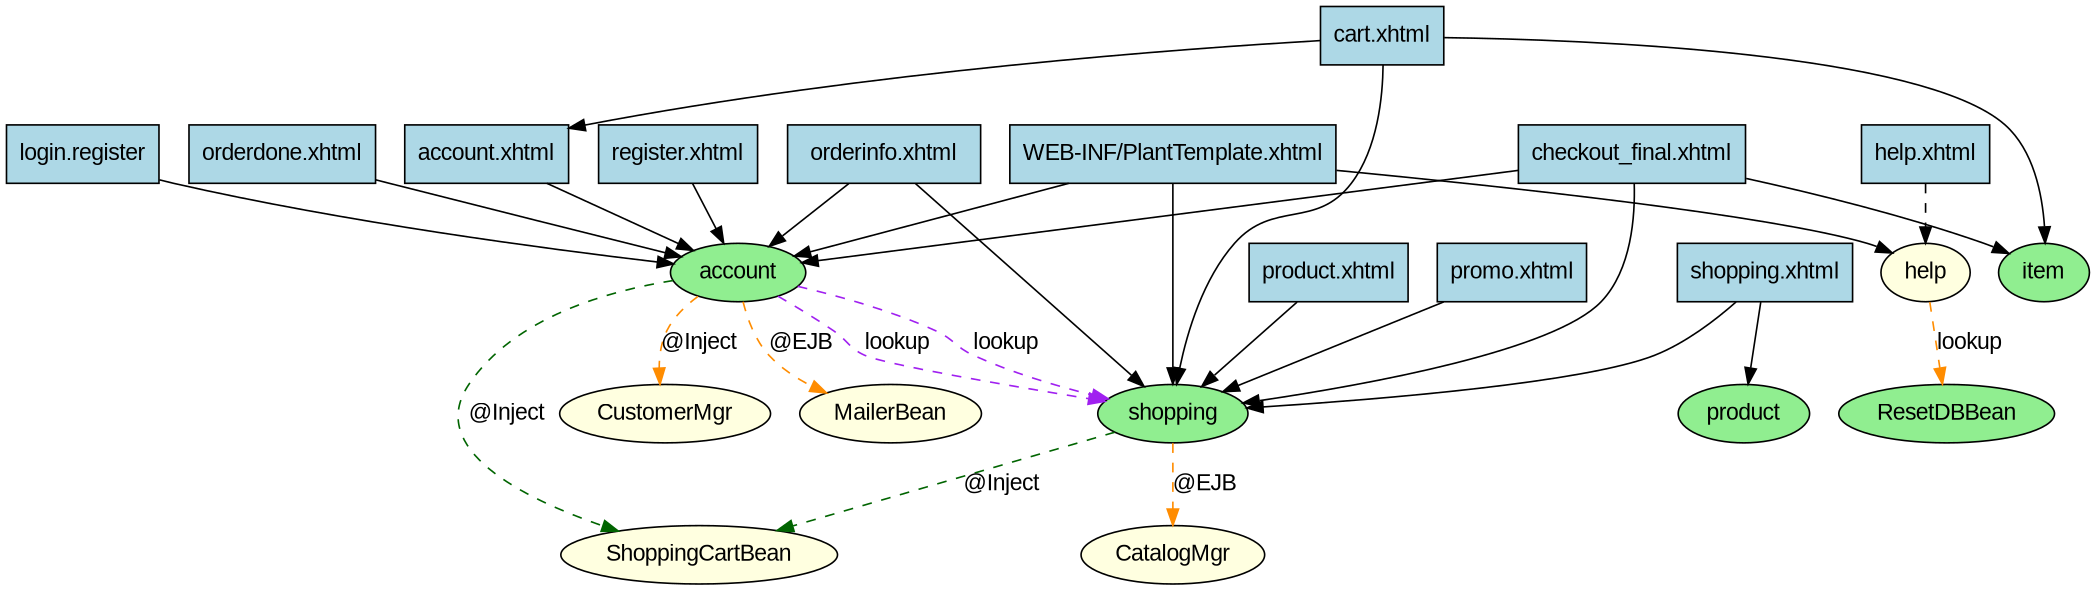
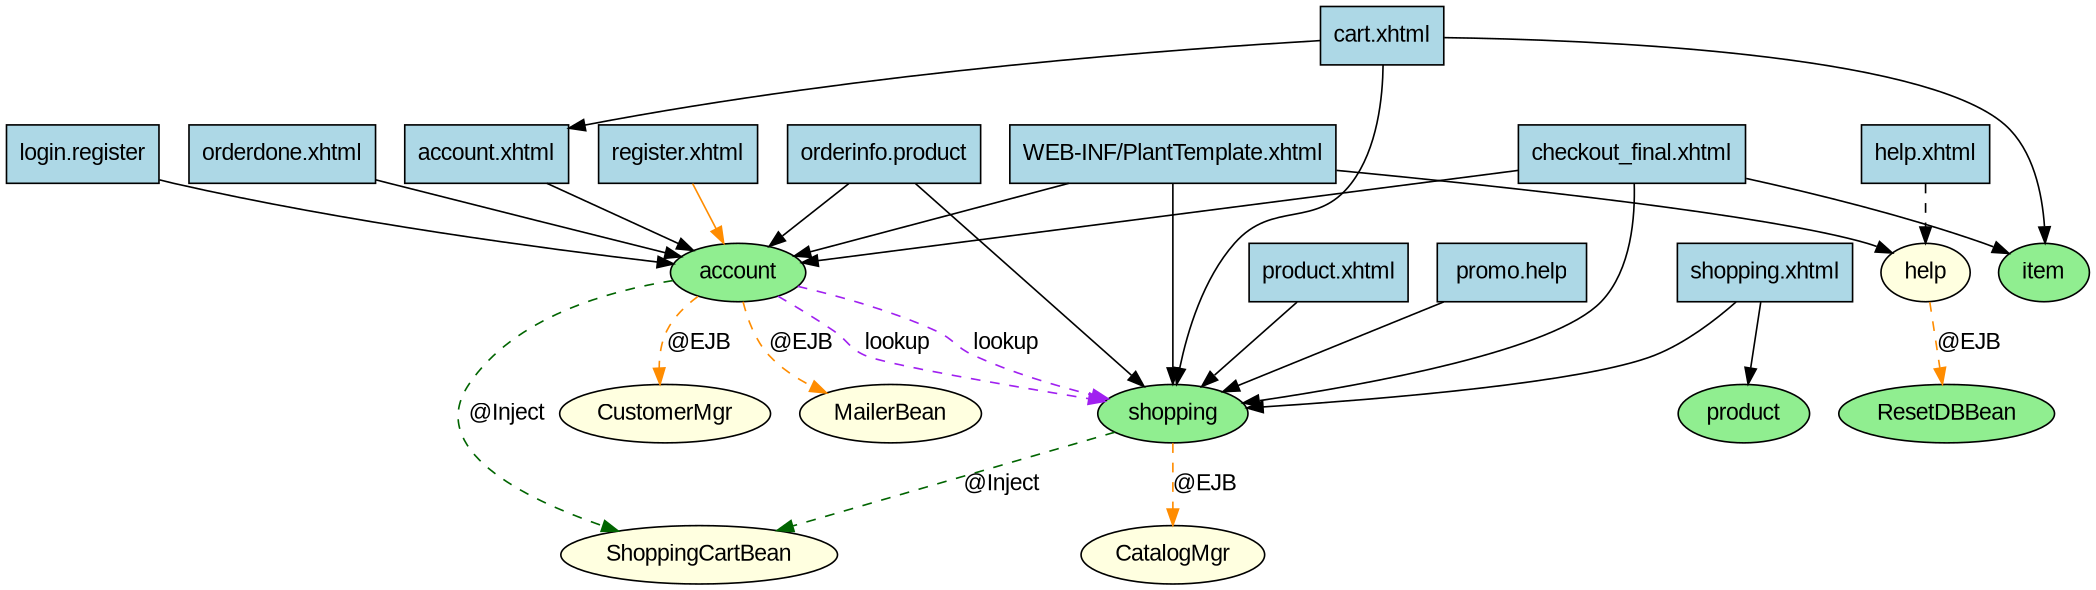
node "orderinfo.xhtml": label "orderinfo.xhtml" -> "orderinfo.product"
edge "register.xhtml" -> "account": color black -> darkorange
node "promo.xhtml": label "promo.xhtml" -> "promo.help"
edge "account" -> "CustomerMgr": label "@Inject" -> "@EJB"
edge "help" -> "ResetDBBean": label "lookup" -> "@EJB"
